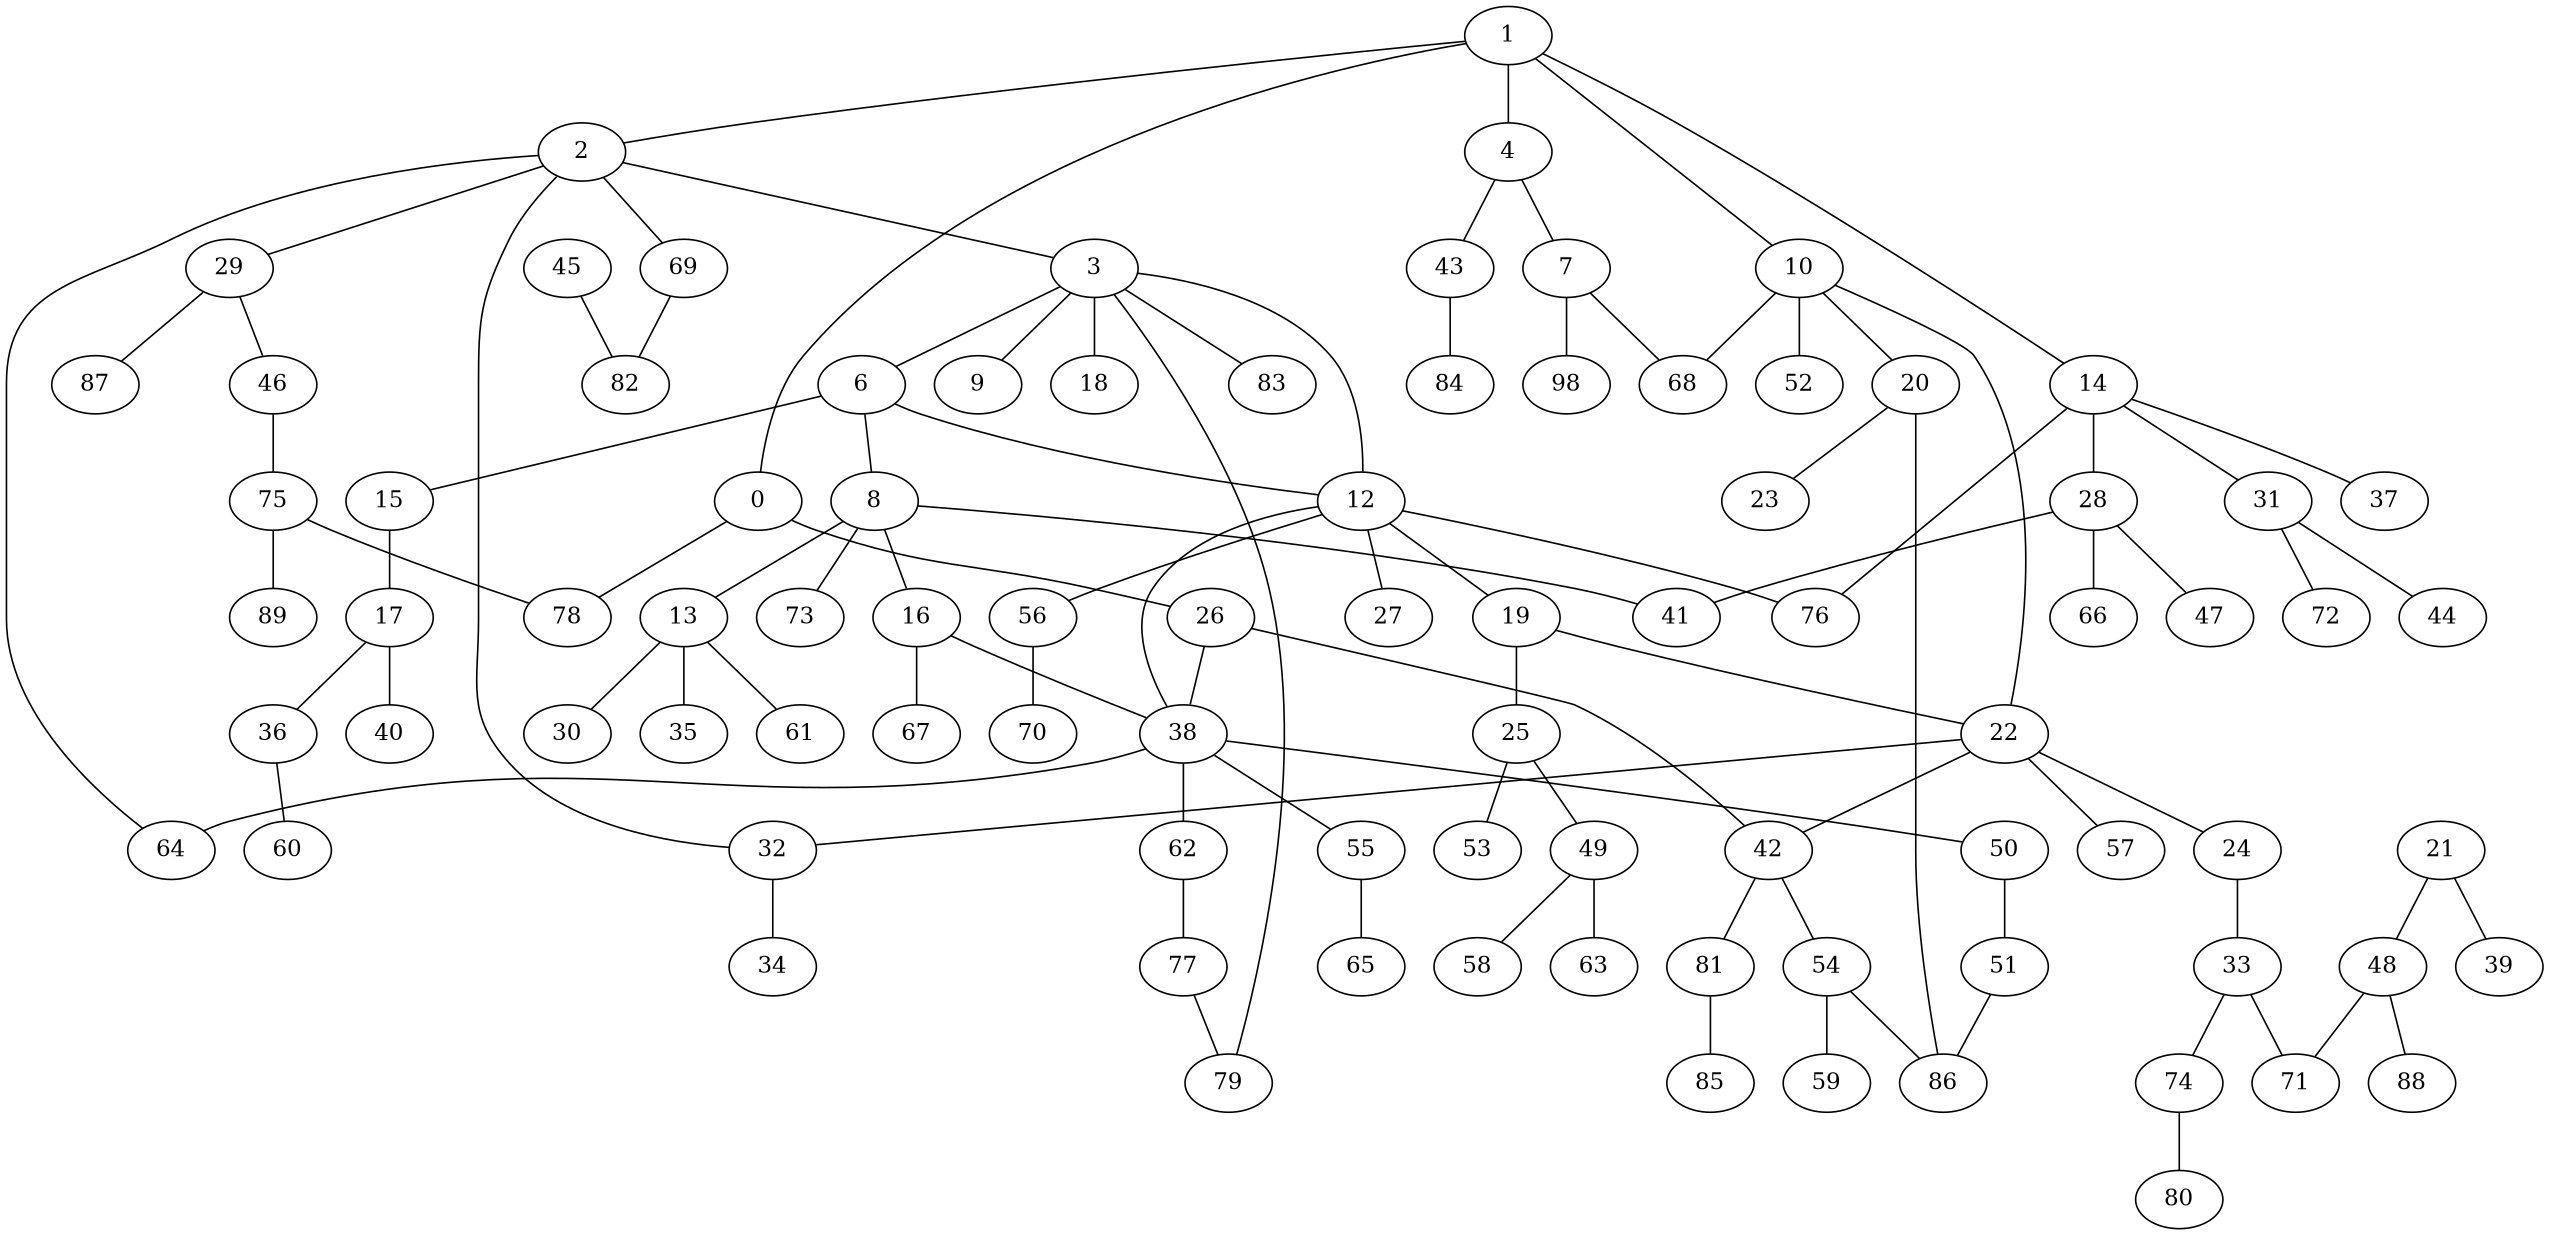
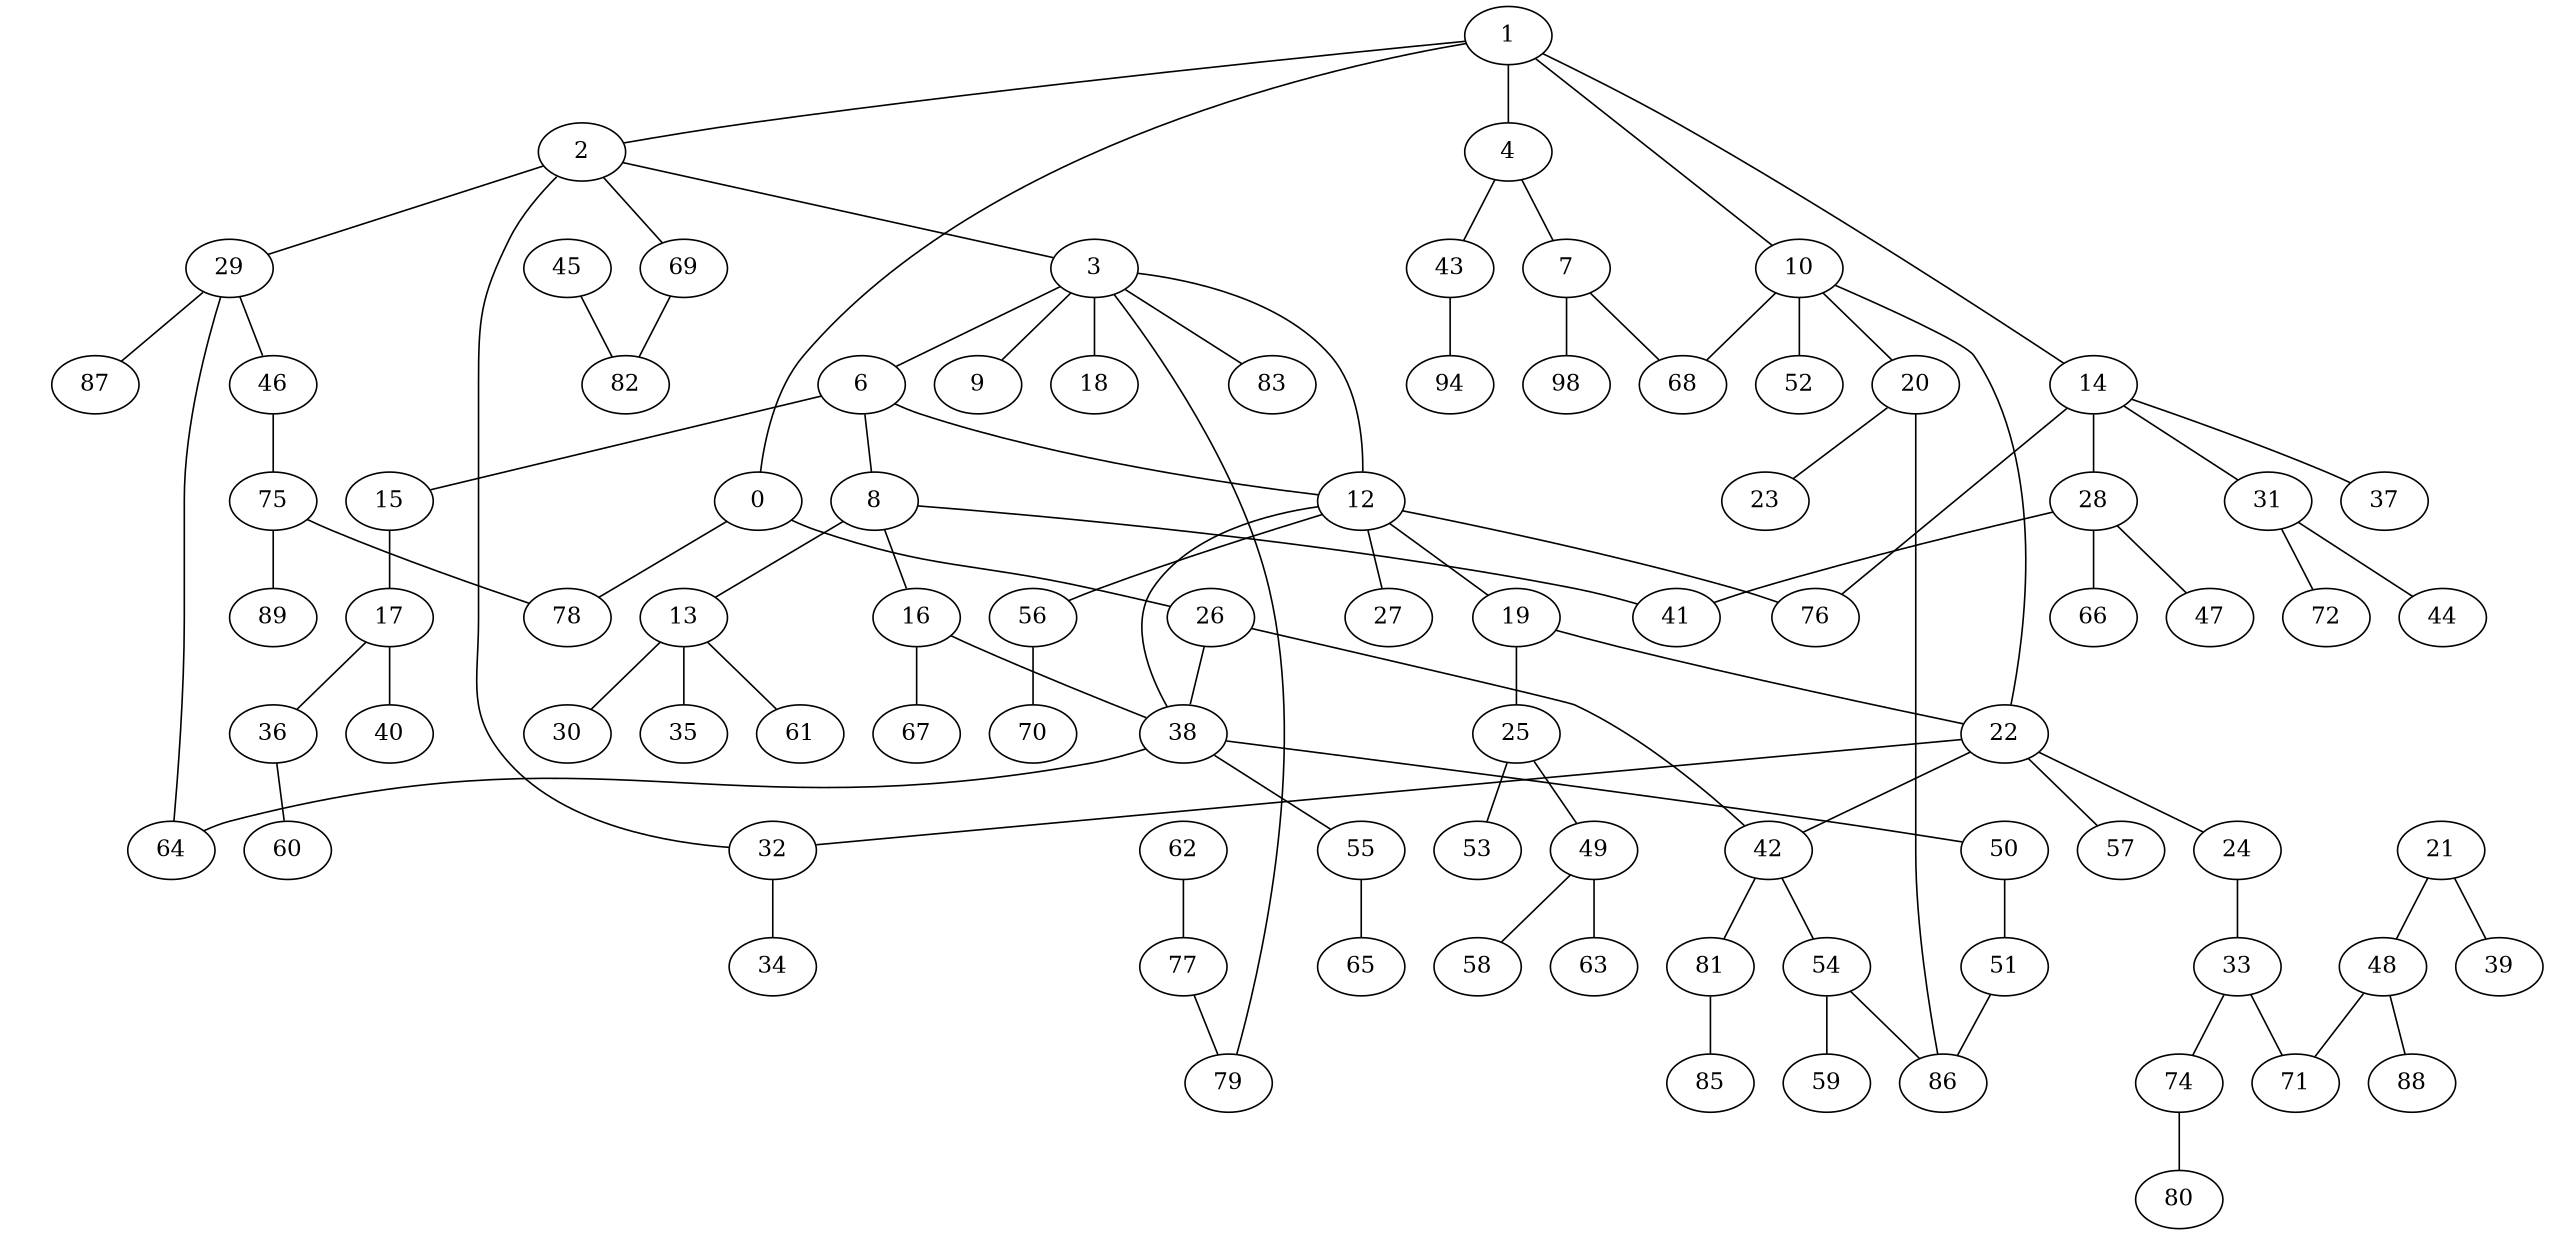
edge "2" -- "64": now "29" -- "64"
node "84": label "84" -> "94"
node "73": removed
edge "38" -- "62": removed
